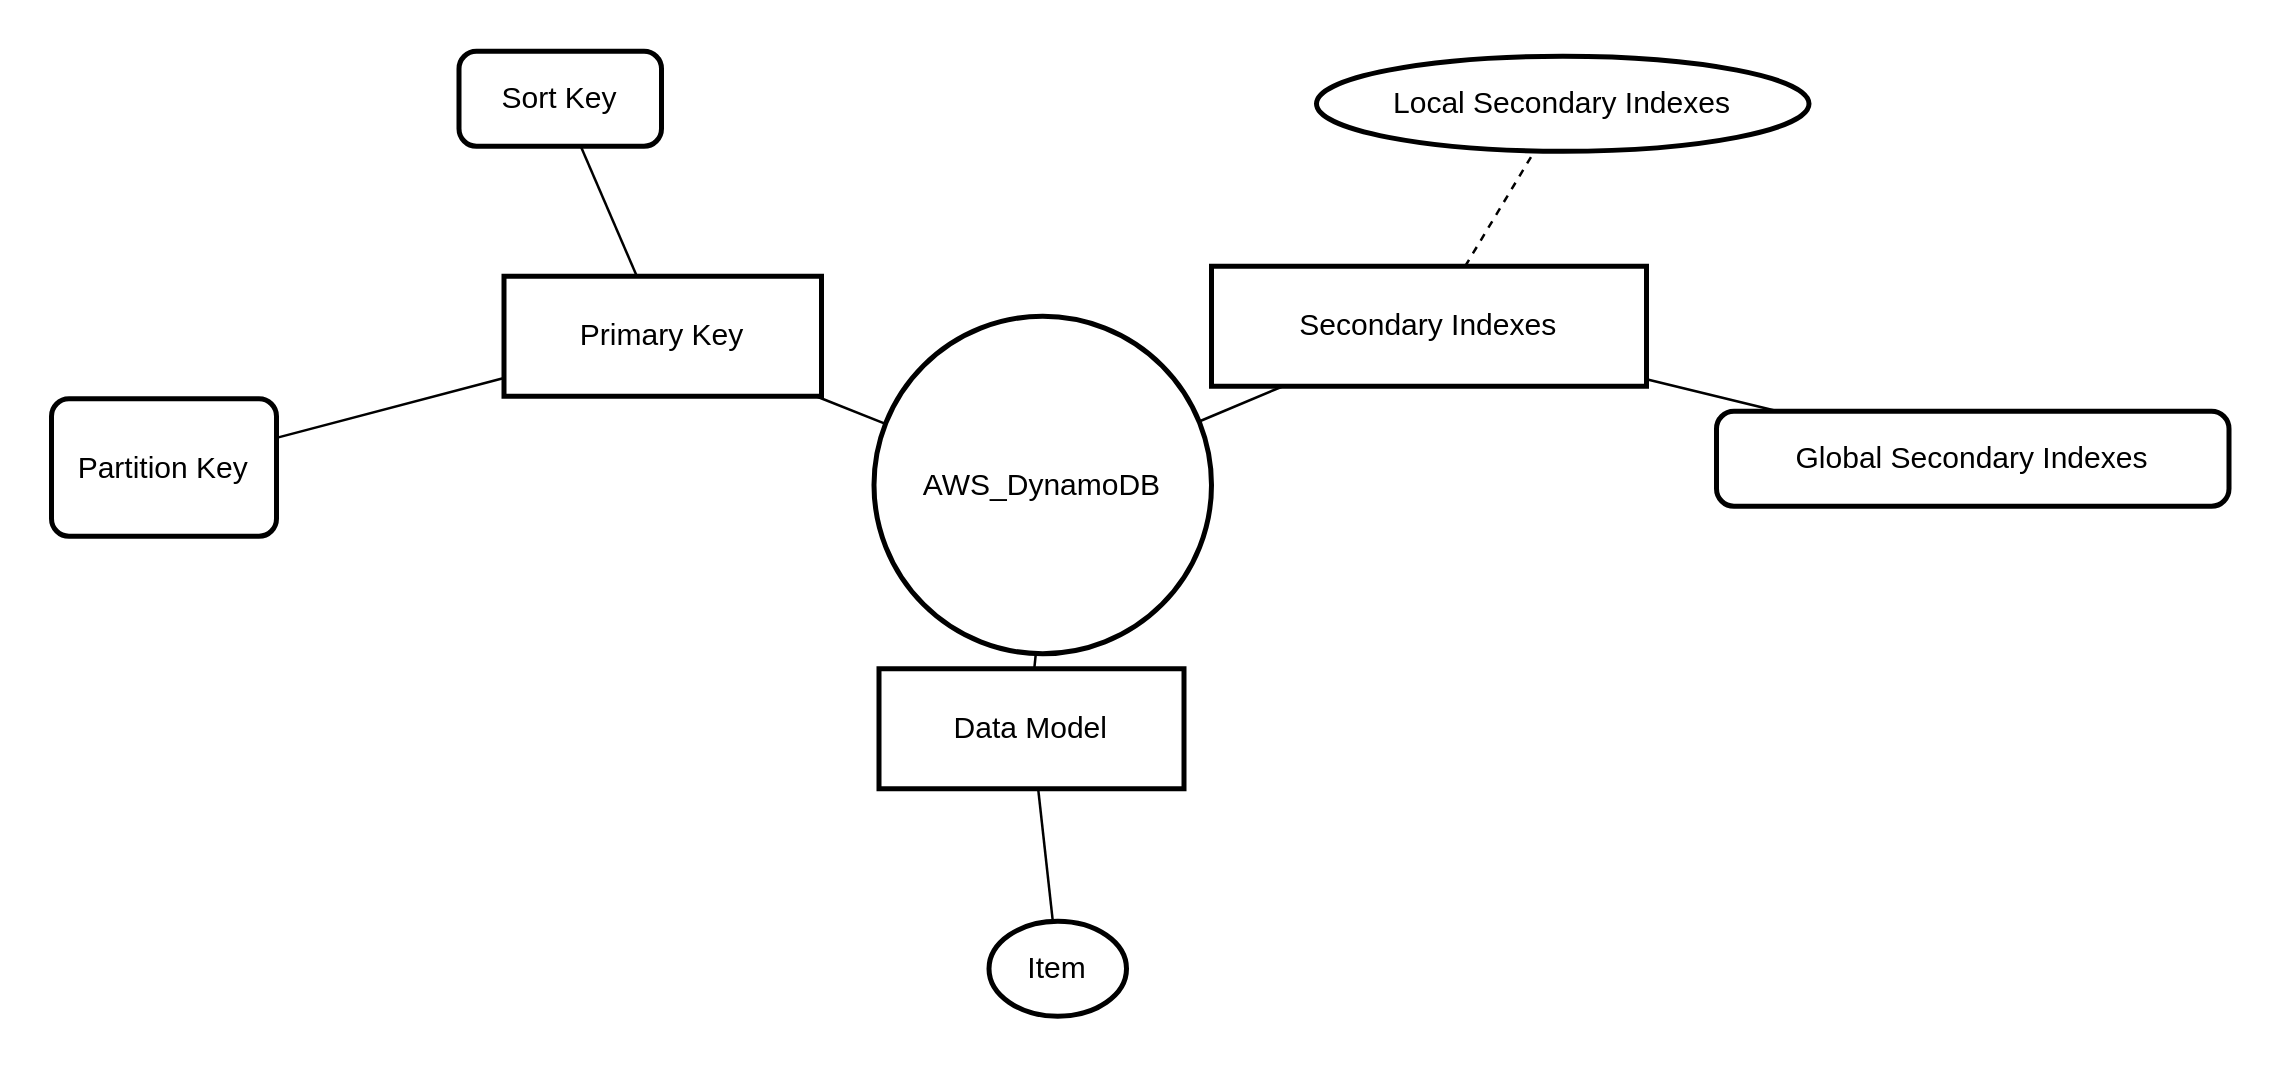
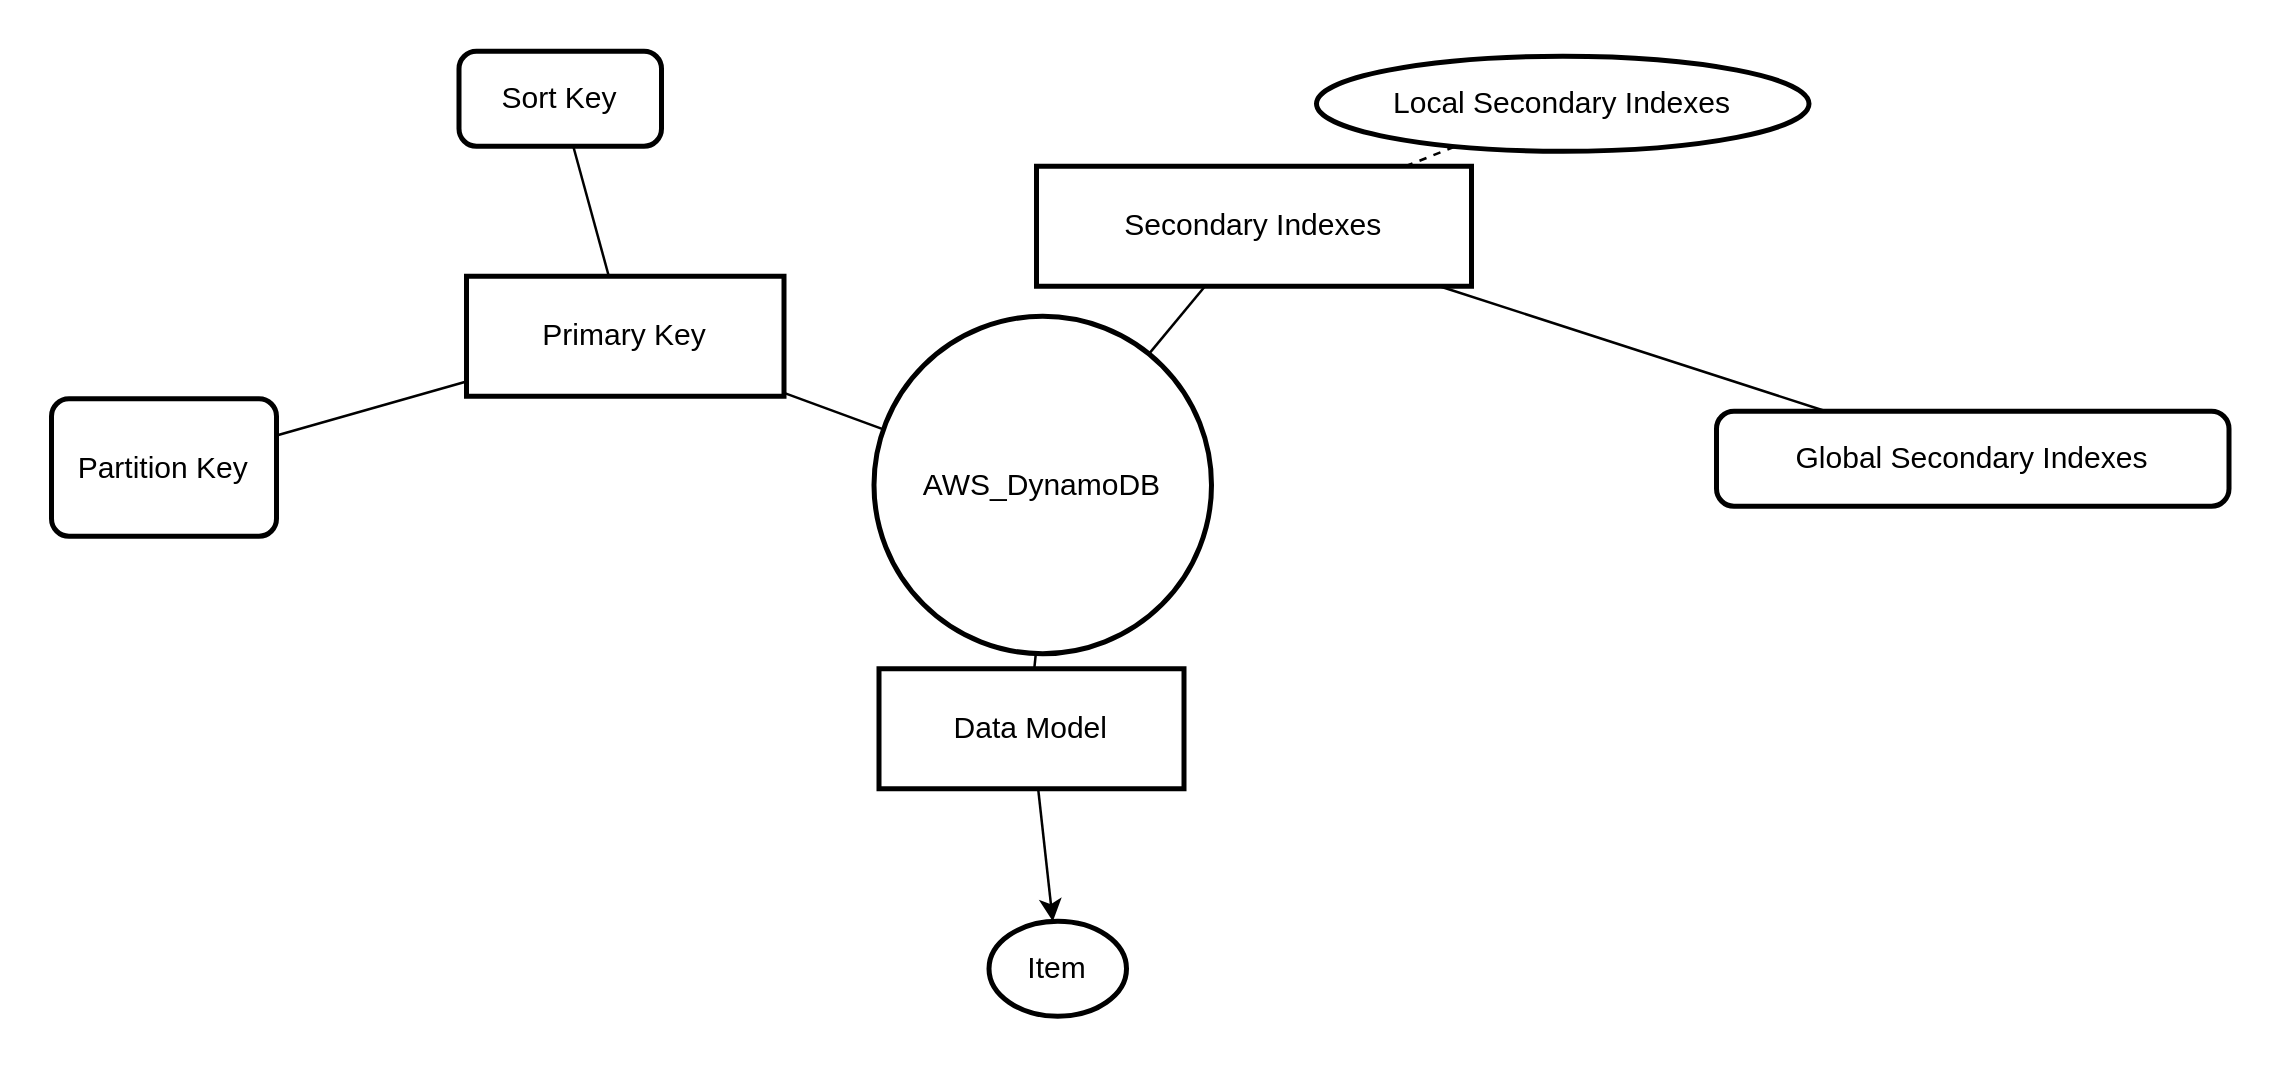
node "Secondary Indexes": moved (1429, 326) -> (1254, 226)
node "Primary Key": moved (663, 336) -> (625, 336)
edge "Data Model" -- "Item": arrowhead none -> classic
